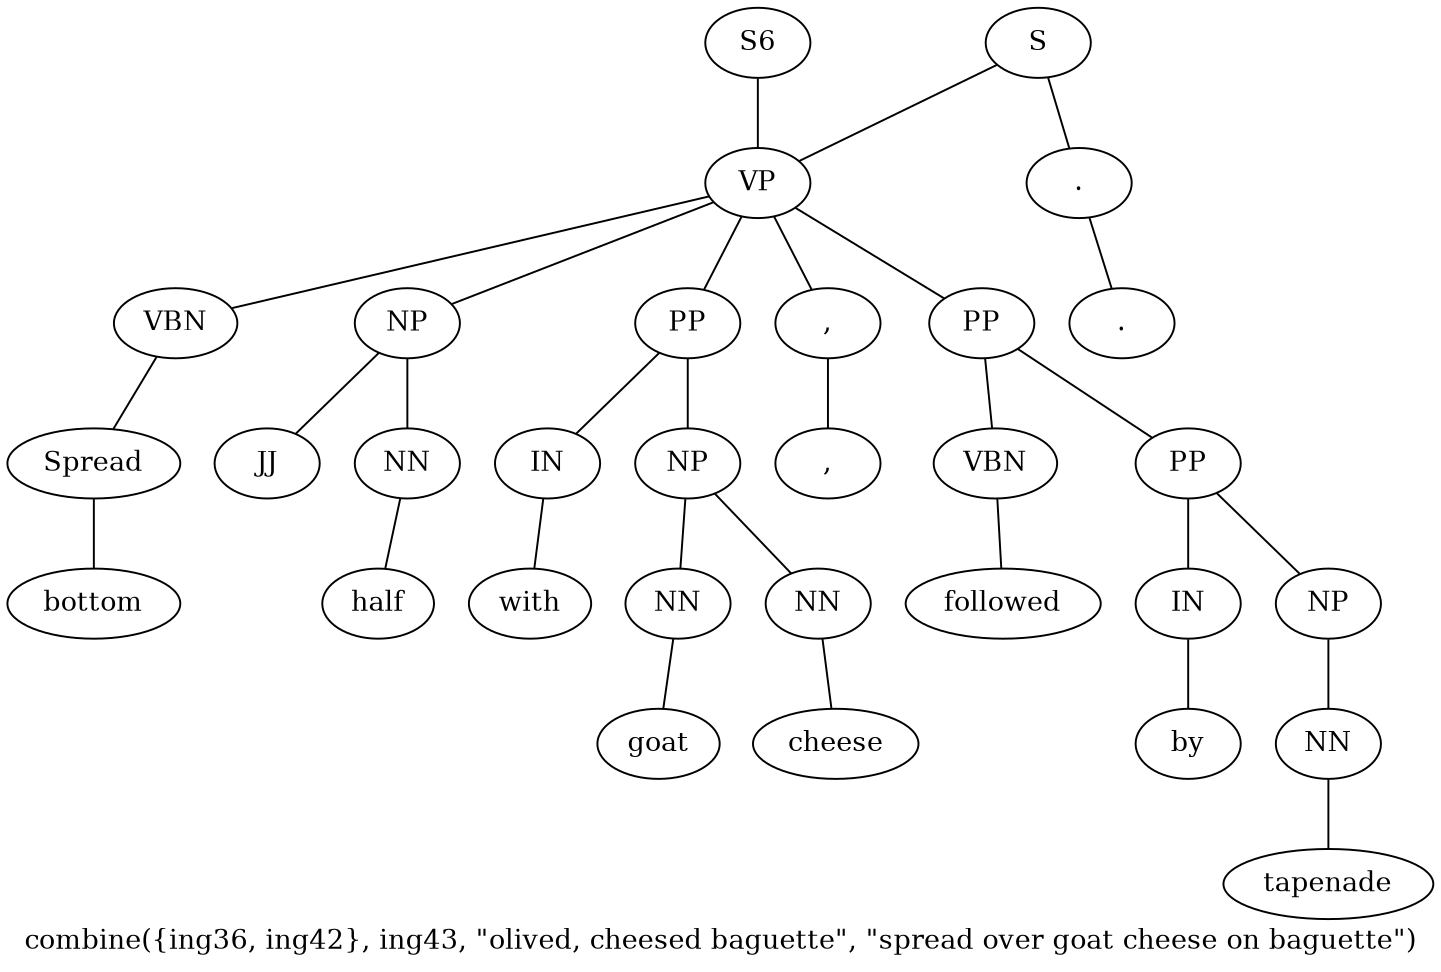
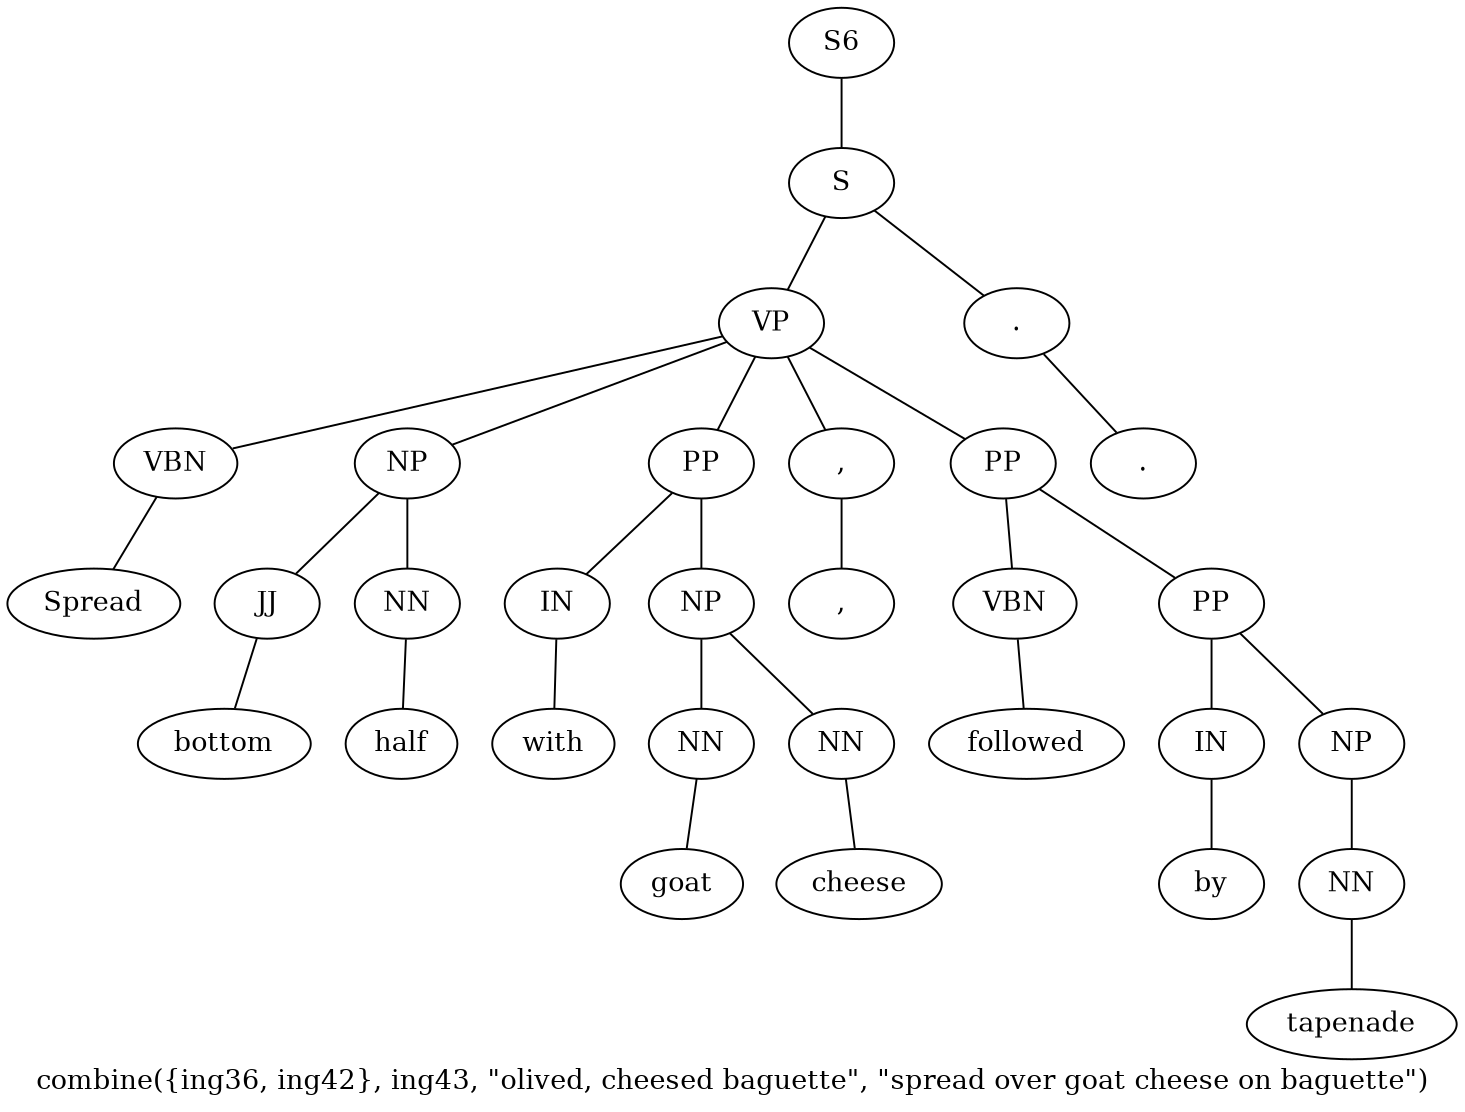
edge "S6" -- "VP": now "S6" -- "S"
edge "Spread" -- "bottom": now "JJ" -- "bottom"
